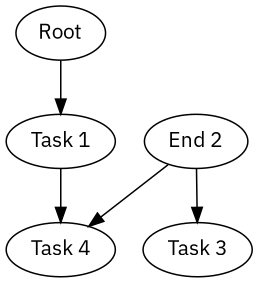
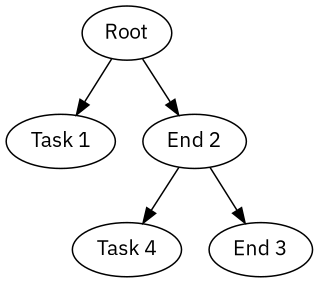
edge "Root" -> "End 2": added
edge "Task 1" -> "Task 4": removed
node "Task 3": label "Task 3" -> "End 3"
